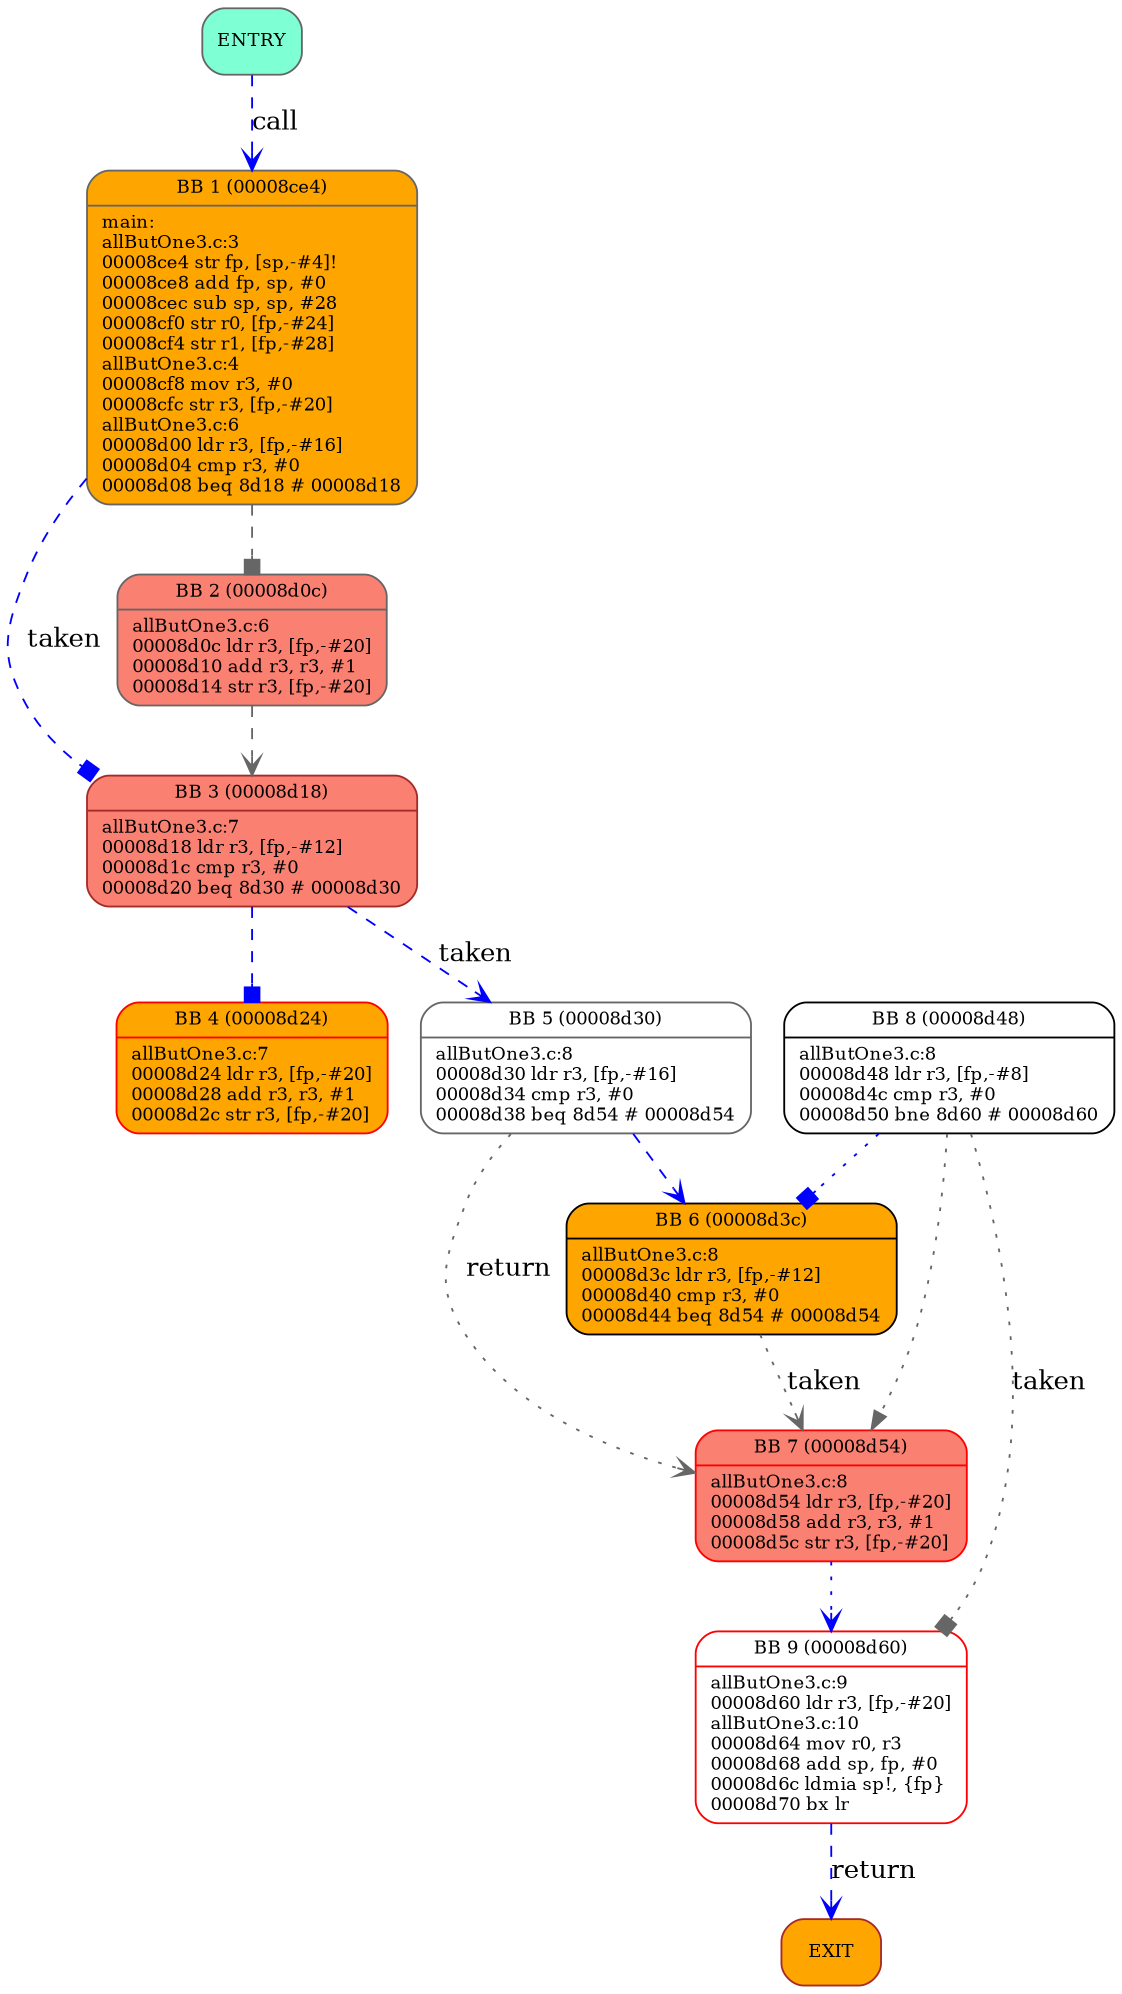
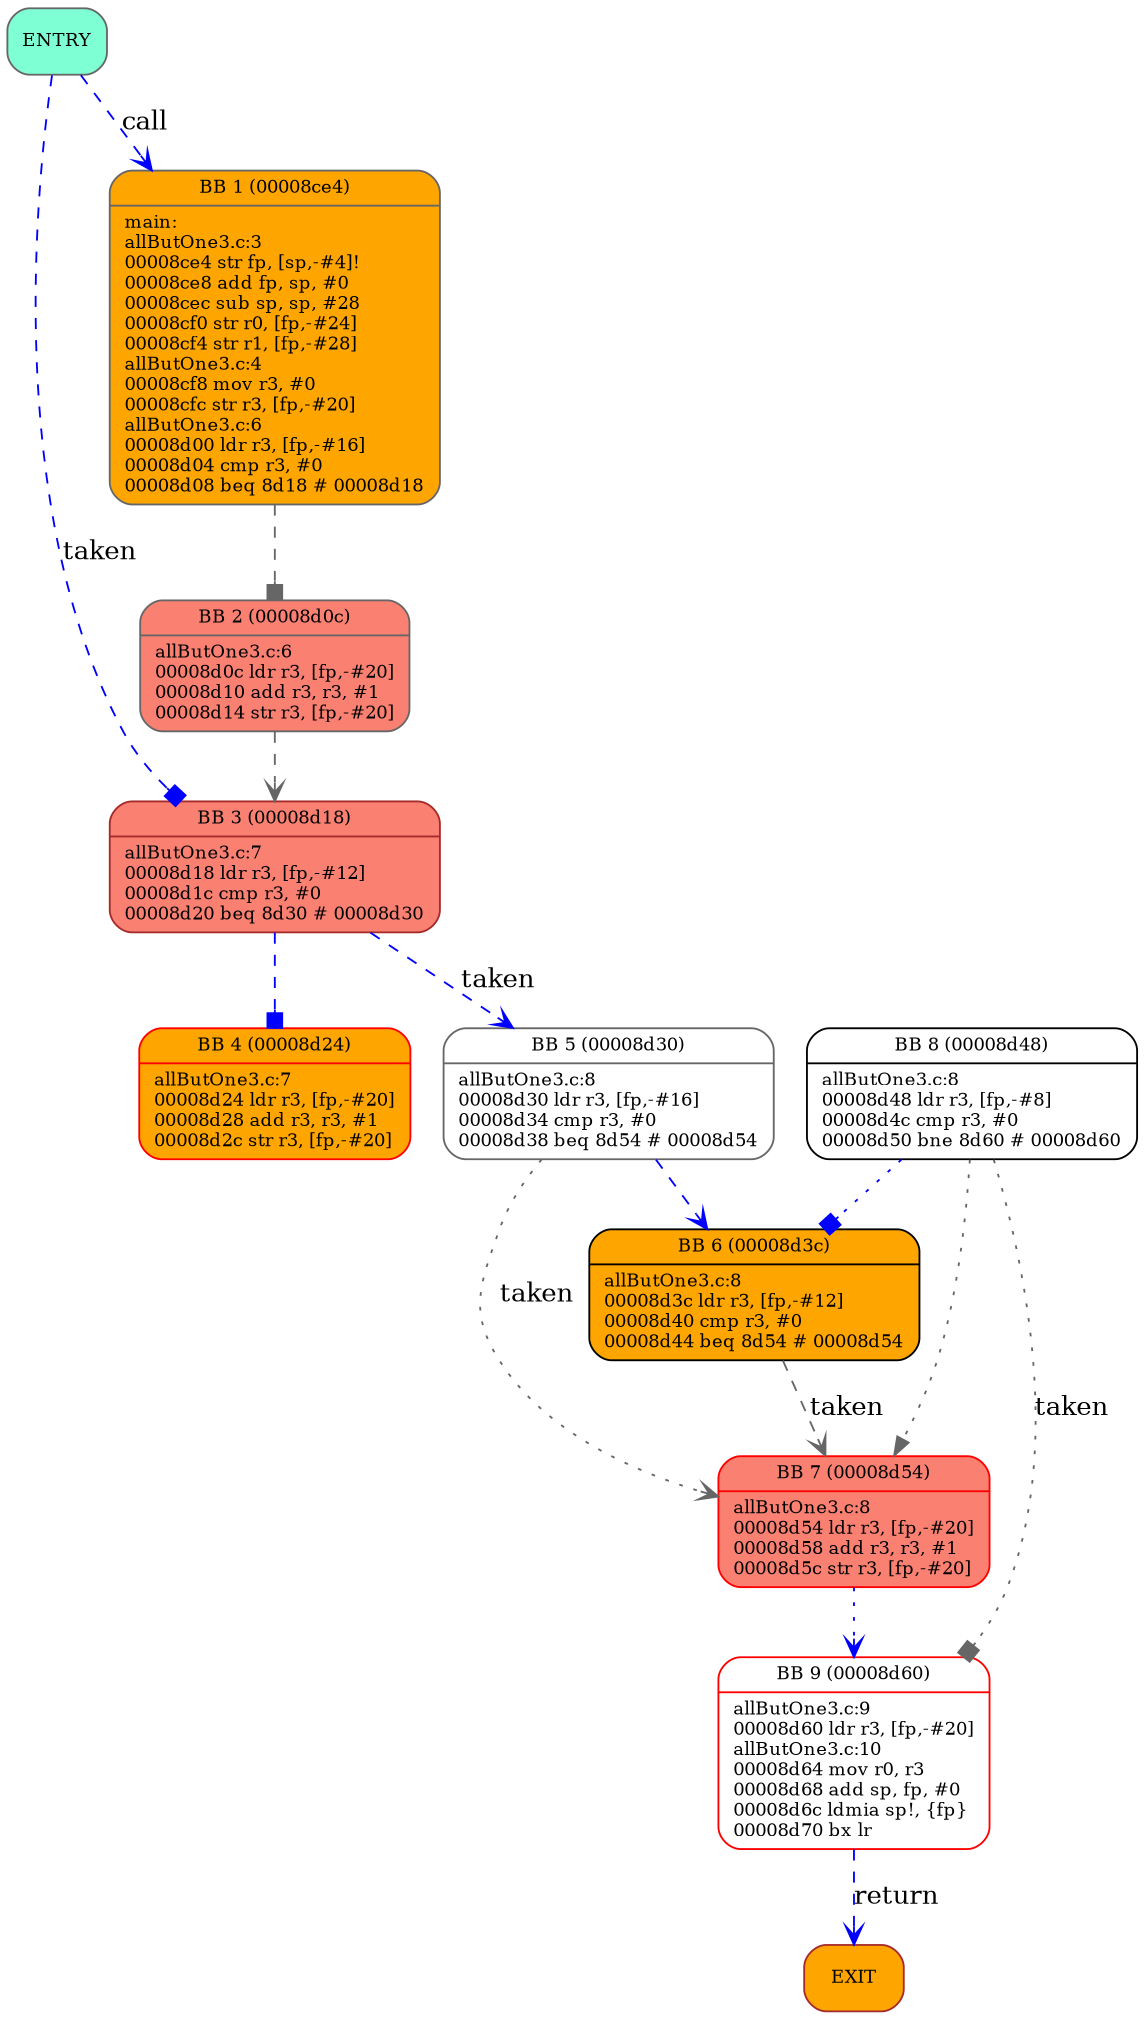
edge "BB 1 (00008ce4)" -> "BB 3 (00008d18)": now "ENTRY" -> "BB 3 (00008d18)"
edge "BB 5 (00008d30)" -> "BB 7 (00008d54)": label "return" -> "taken"
edge "BB 6 (00008d3c)" -> "BB 7 (00008d54)": style dotted -> dashed
